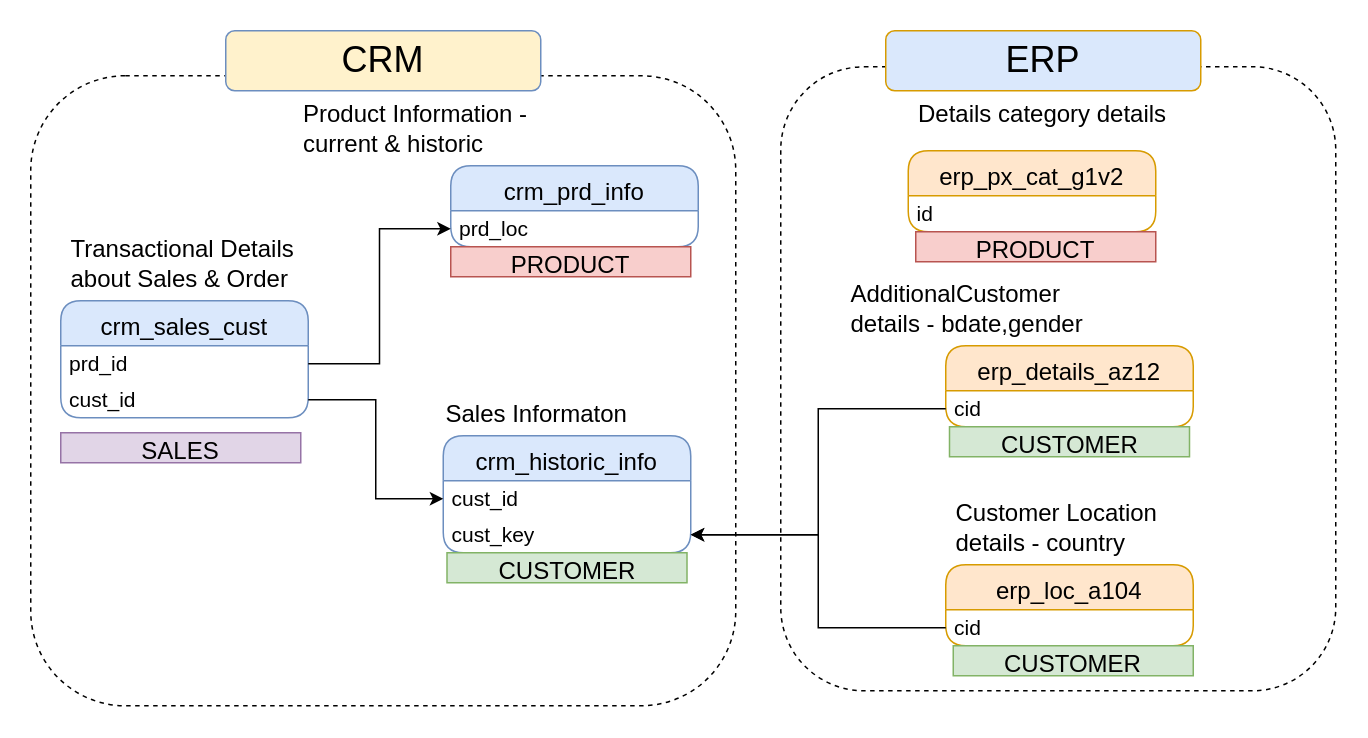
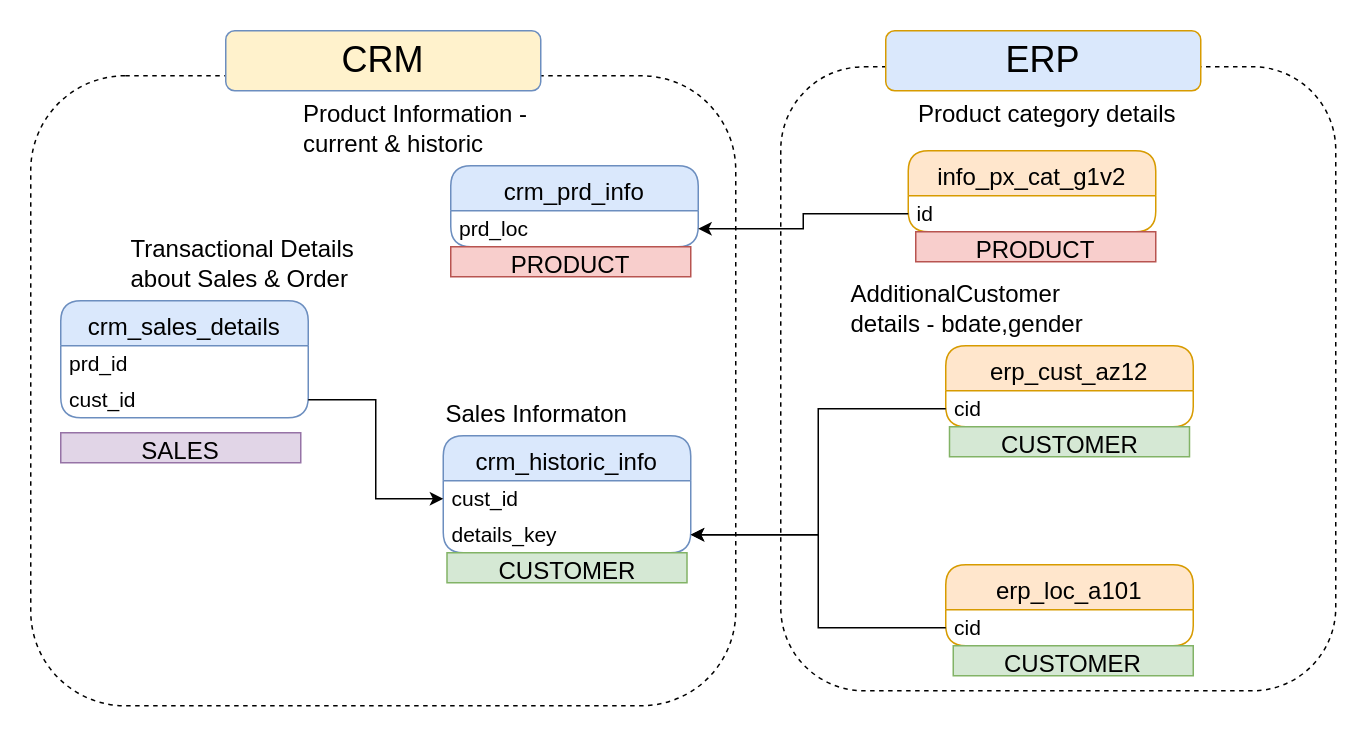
node "Details category details": label "Details category details" -> "Product category details"
node "erp_px_cat_g1v2": label "erp_px_cat_g1v2" -> "info_px_cat_g1v2"
edge "id" -> "prd_loc": added
node "Transactional Details about Sales & Order": moved (200, 263) -> (260, 263)
edge "prd_id" -> "prd_loc": removed
node "crm_sales_cust": label "crm_sales_cust" -> "crm_sales_details"
node "erp_details_az12": label "erp_details_az12" -> "erp_cust_az12"
node "Customer Location details - country": removed
node "cust_key": label "cust_key" -> "details_key"
node "erp_loc_a104": label "erp_loc_a104" -> "erp_loc_a101"
